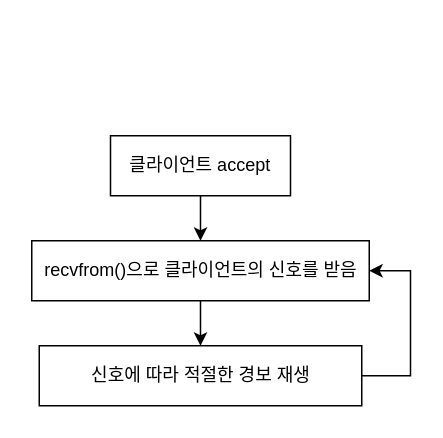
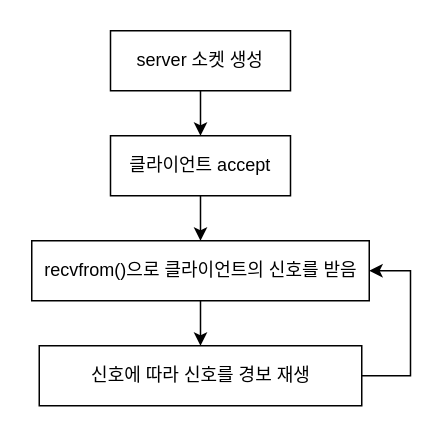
node "server 소켓 생성": added
edge "server 소켓 생성" -> "클라이언트 accept": added
node "신호에 따라 적절한 경보 재생": label "신호에 따라 적절한 경보 재생" -> "신호에 따라 신호를 경보 재생"
